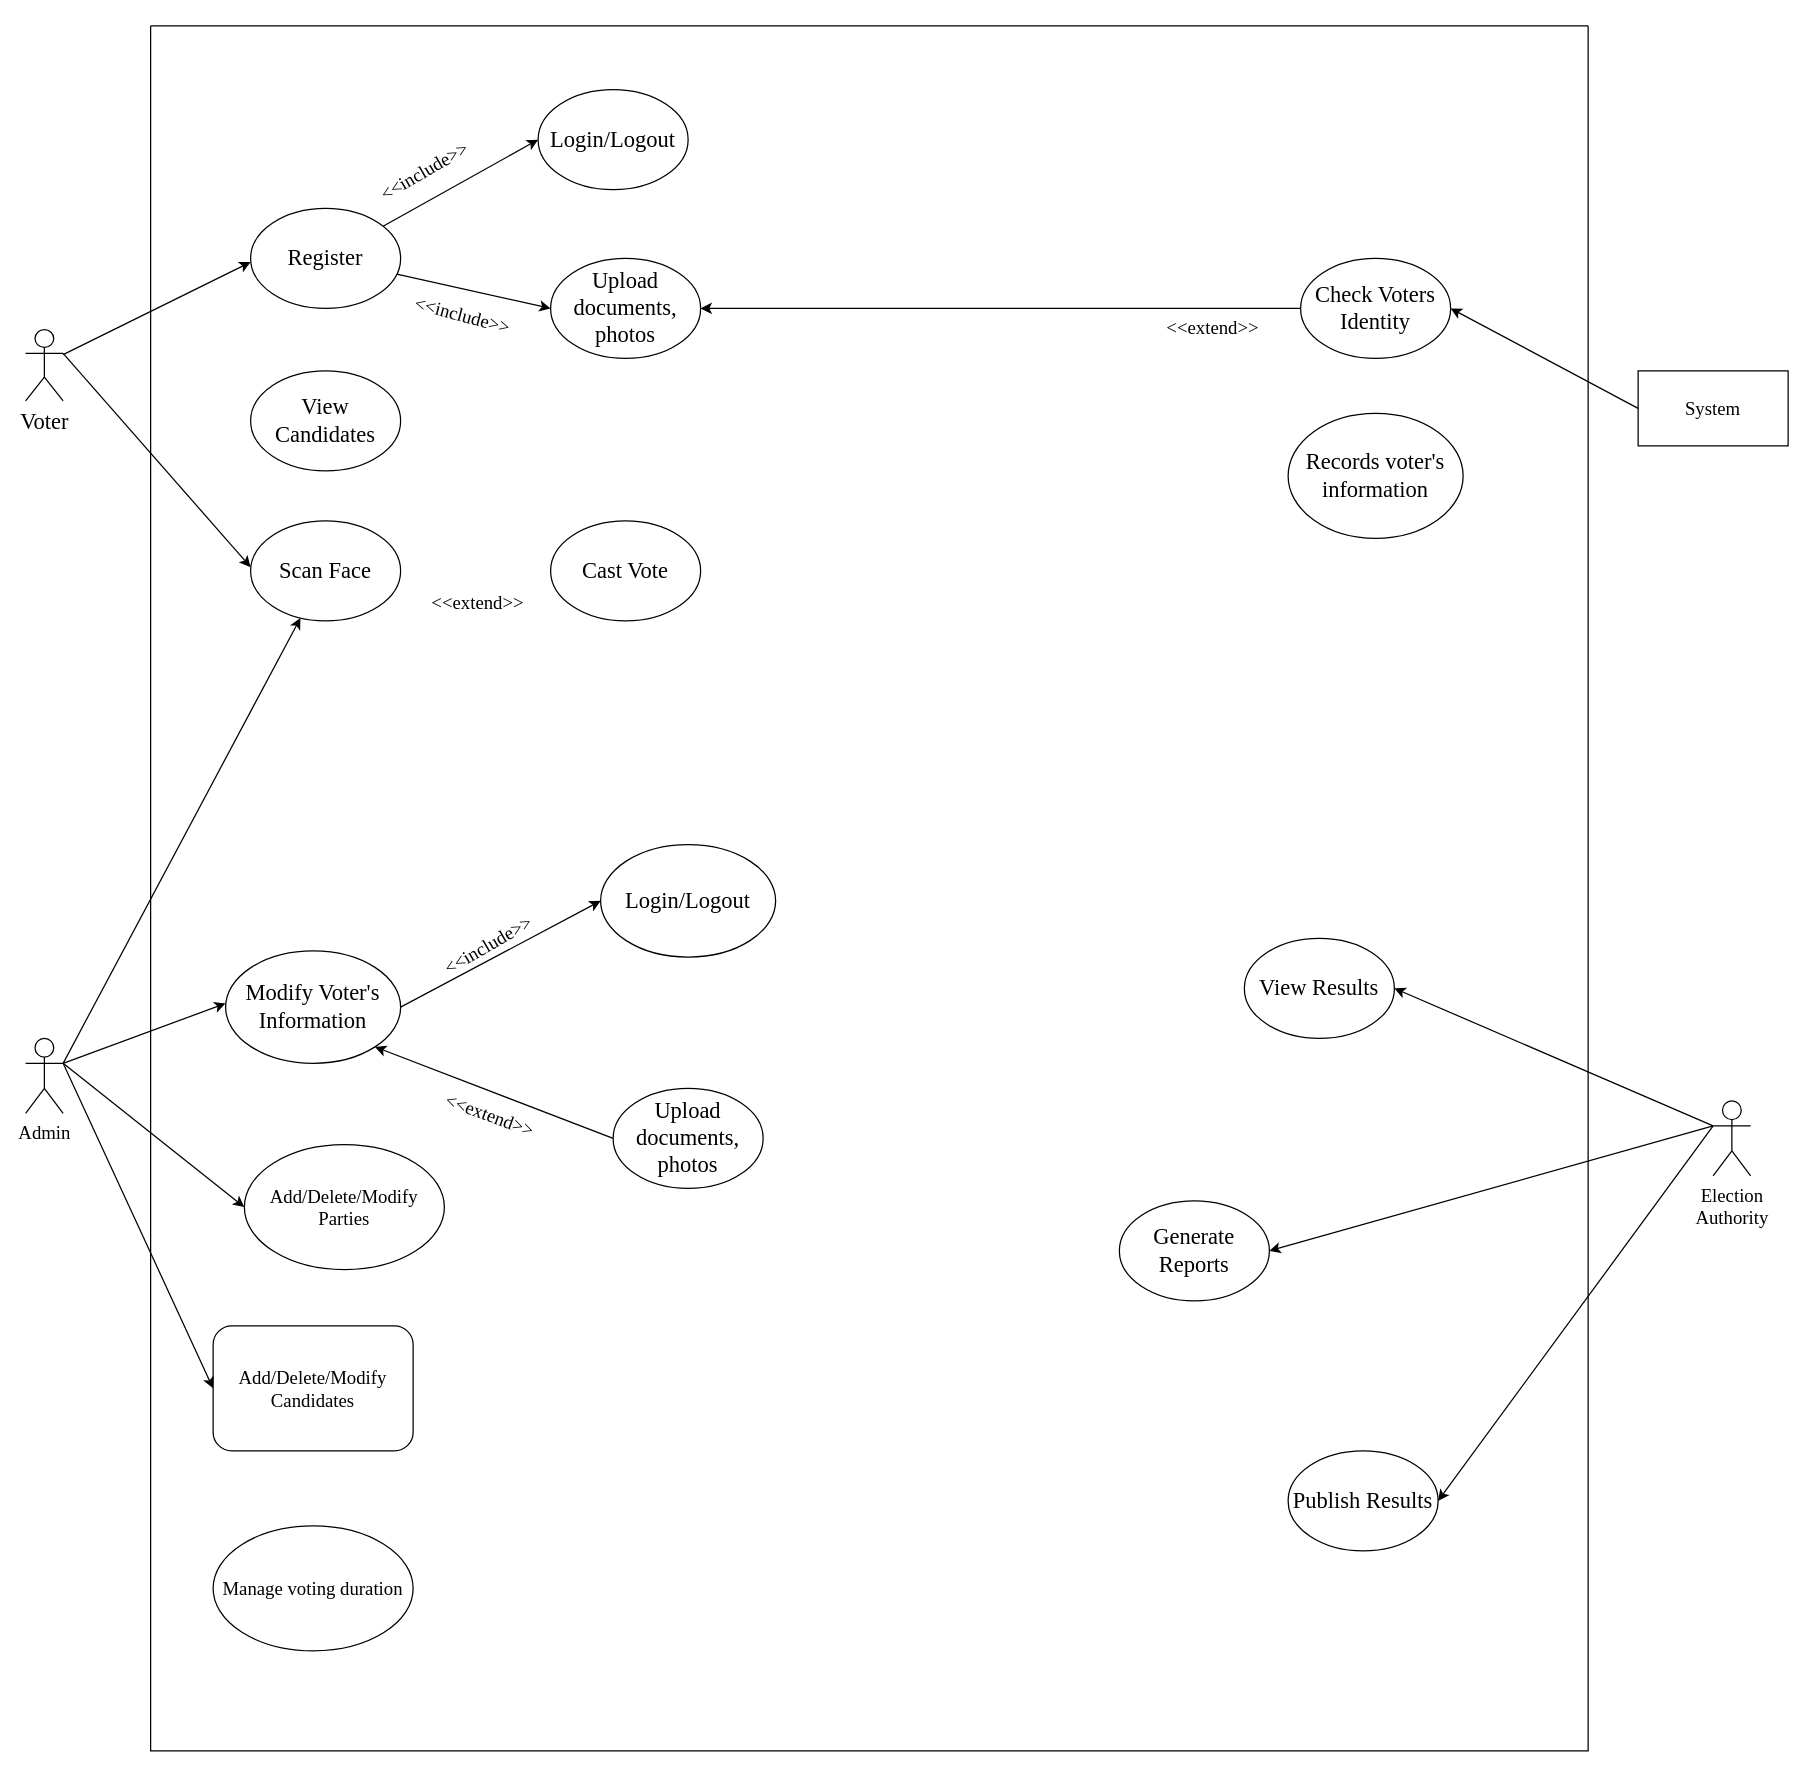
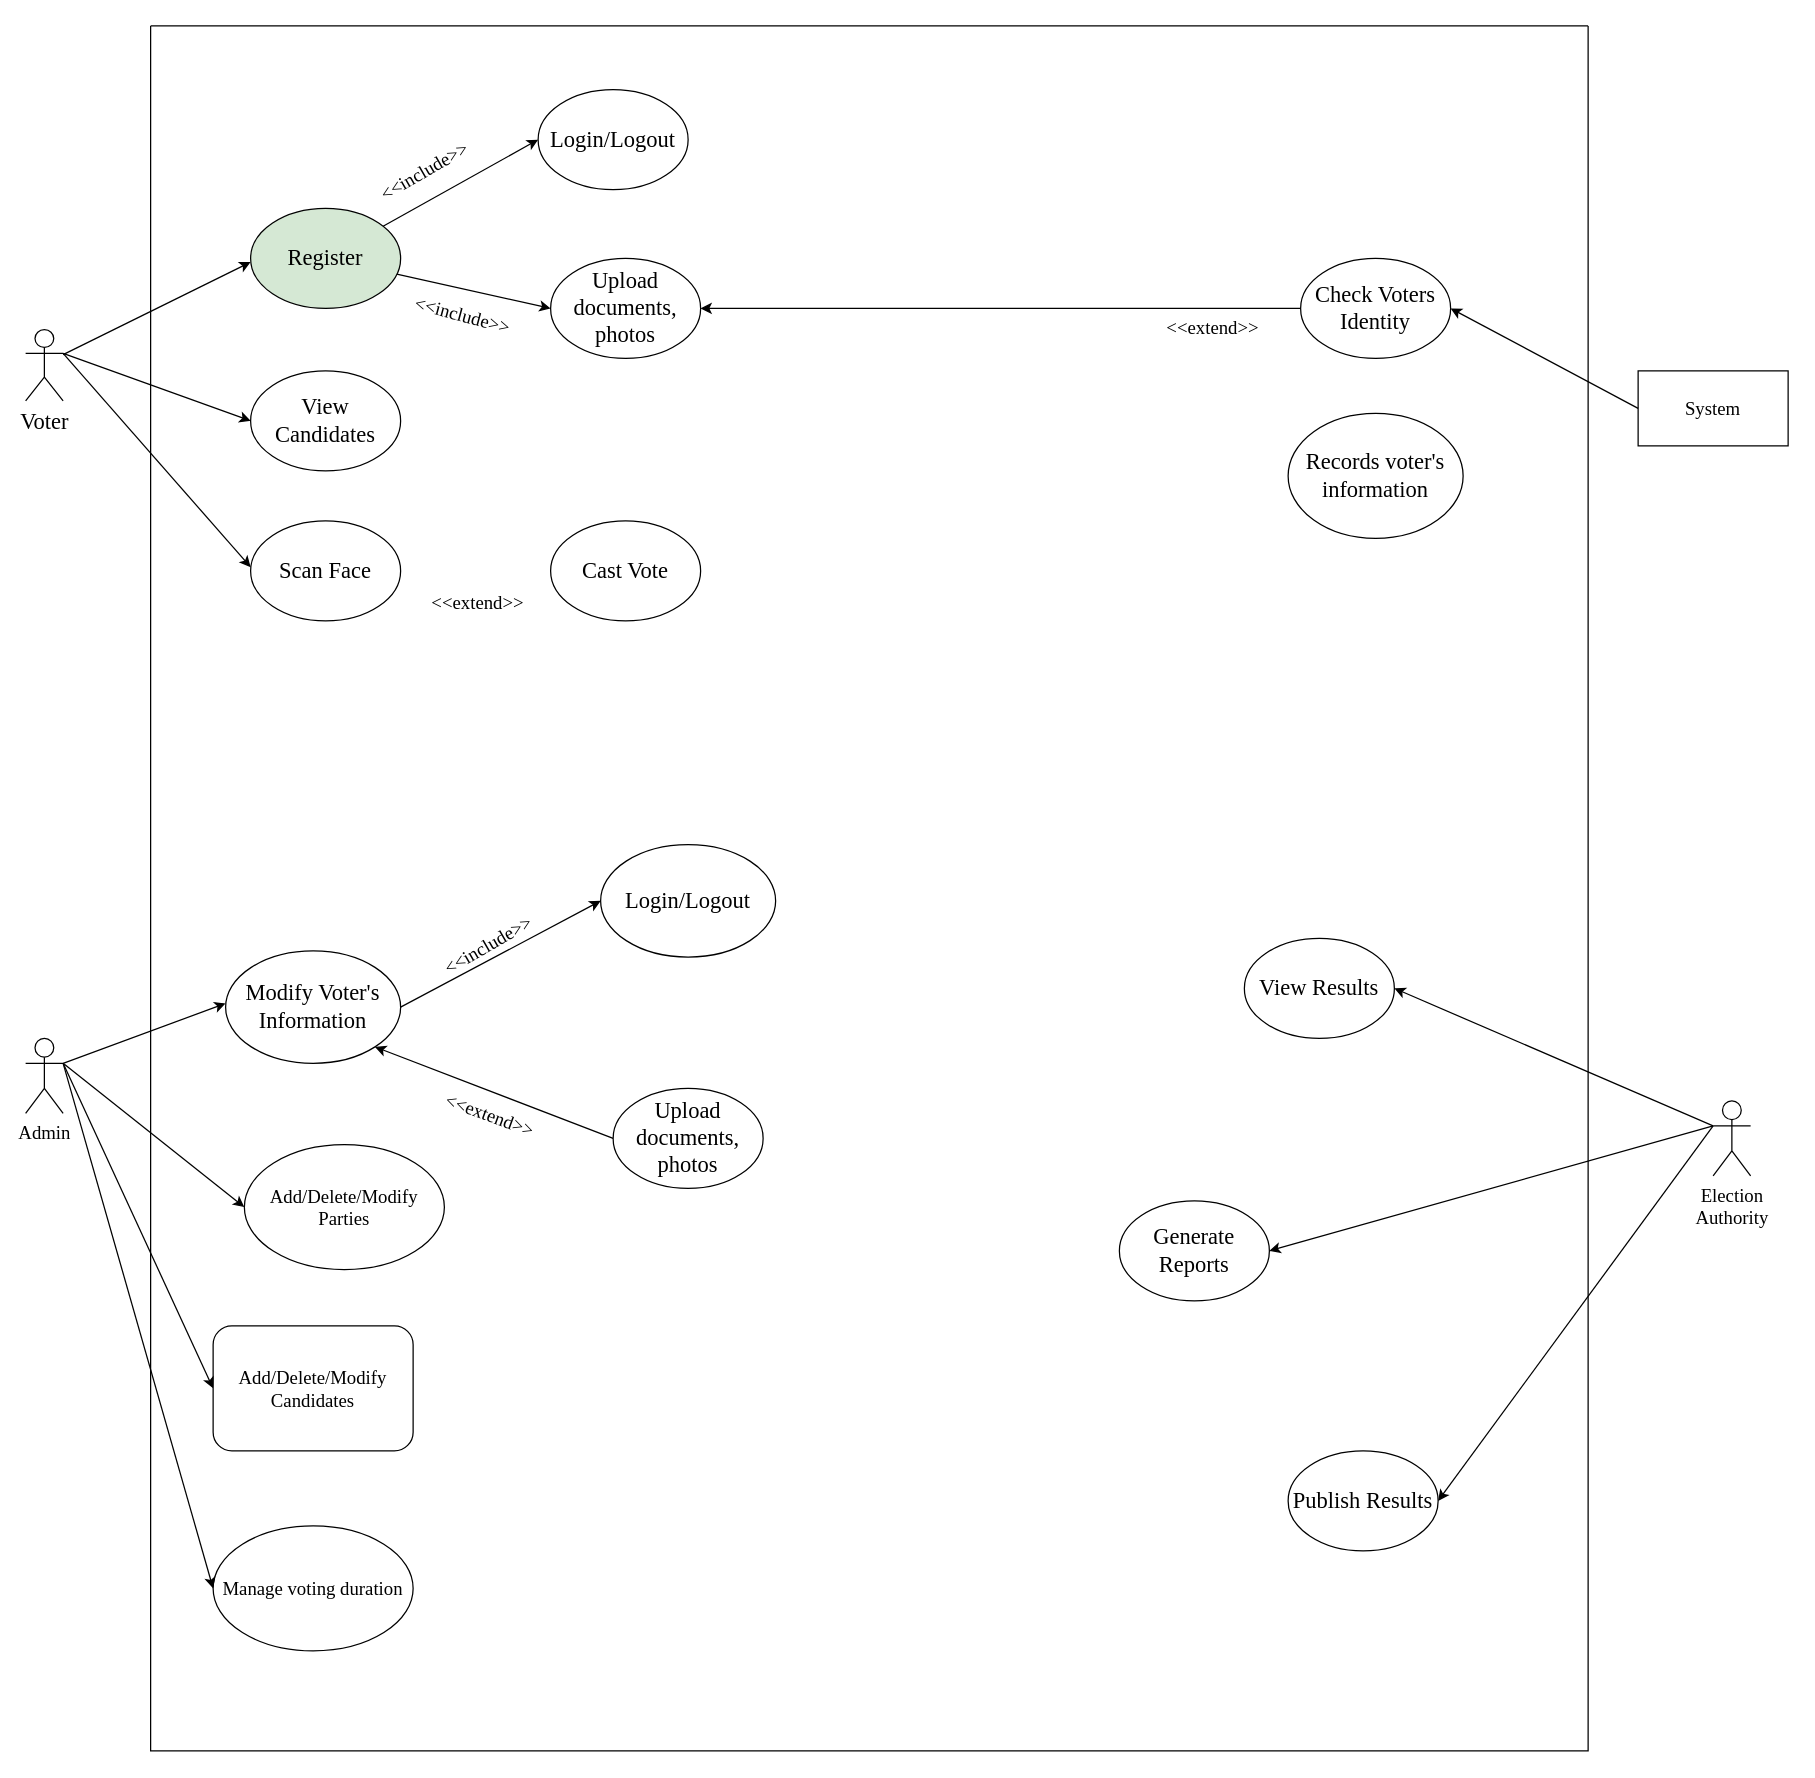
node "Register": fillcolor #ffffff -> #d5e8d4
edge "Voter" -> "View Candidates": added
edge "Admin" -> "Scan Face": now "Admin" -> "Manage voting duration"
